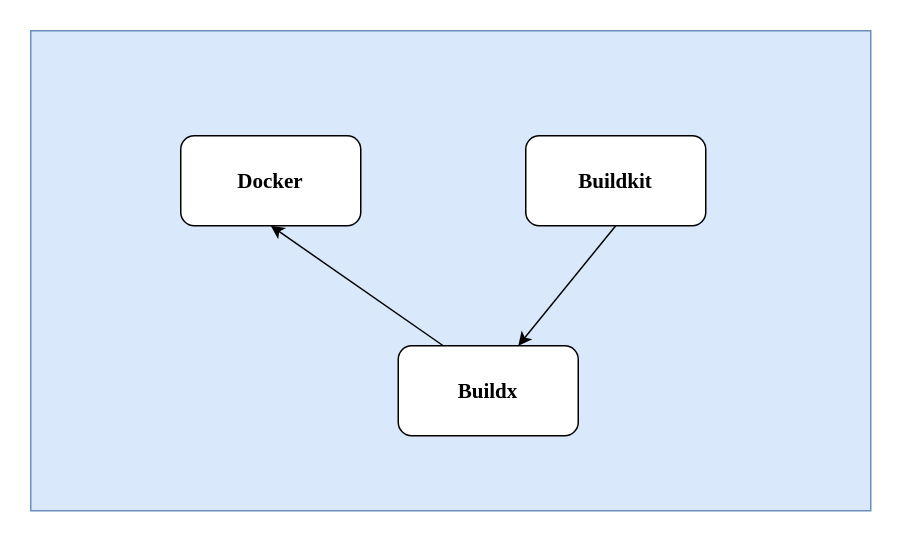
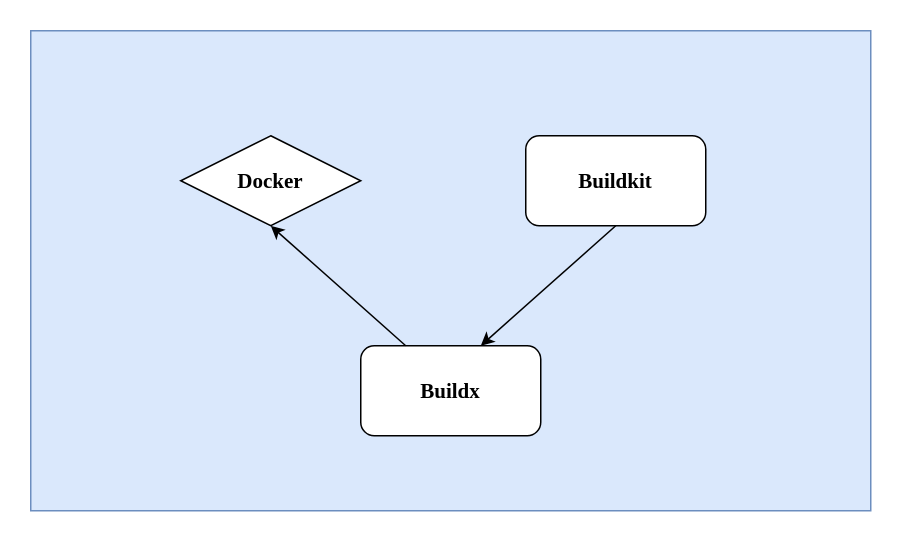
node "Docker": shape rounded rectangle -> diamond
node "Buildx": moved (488, 391) -> (451, 391)
